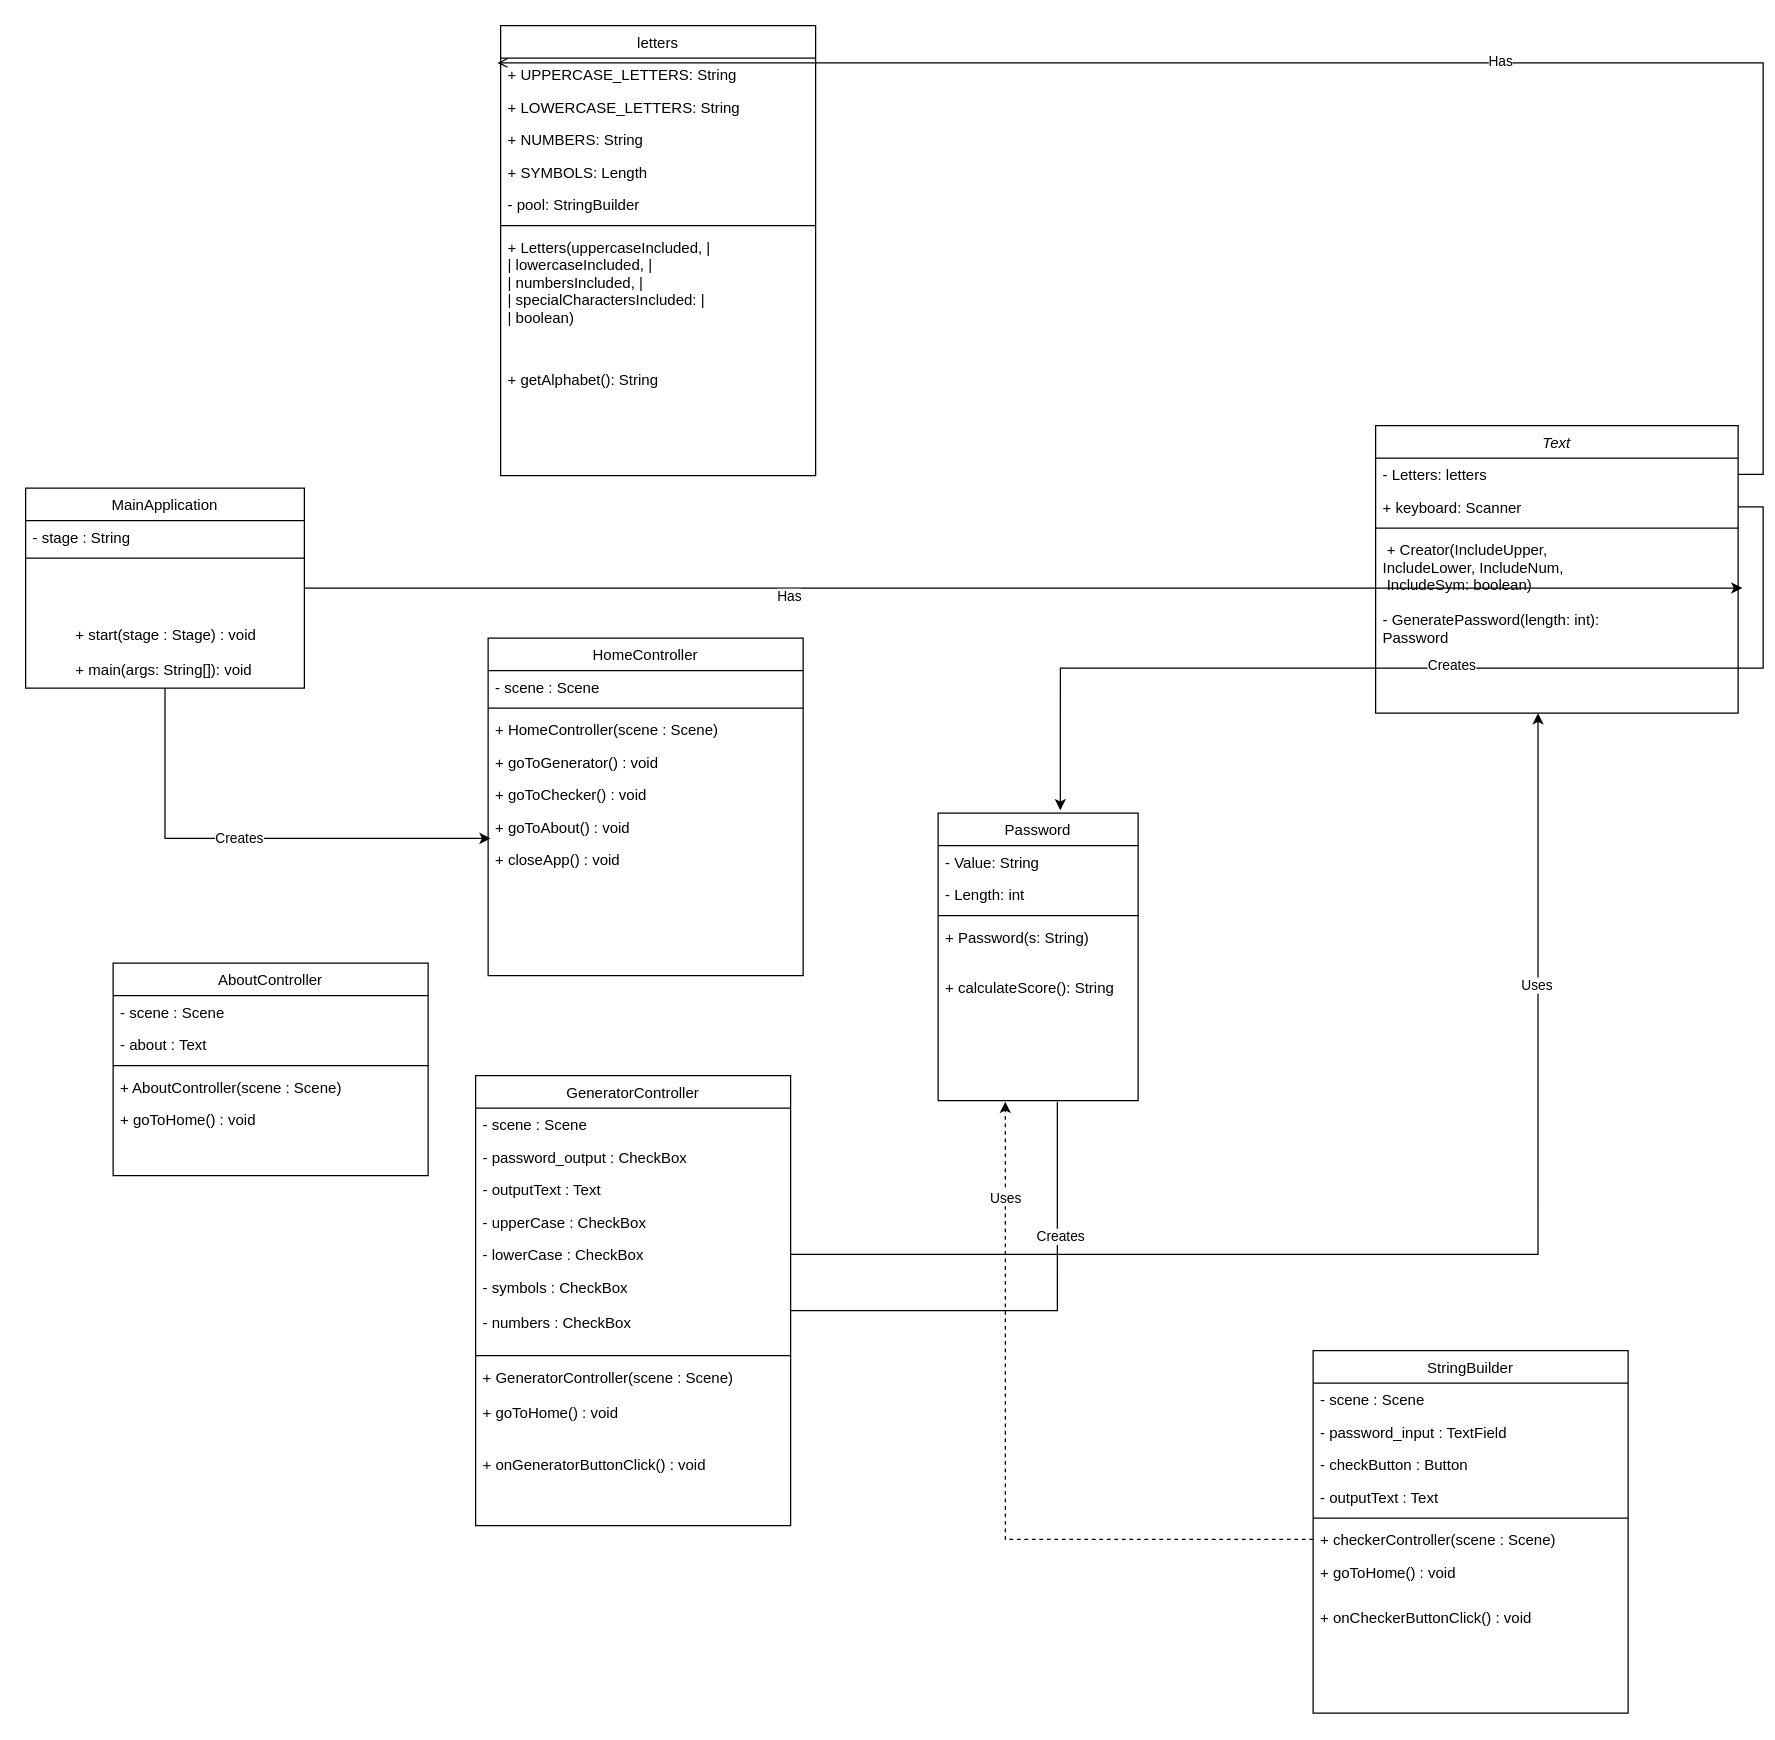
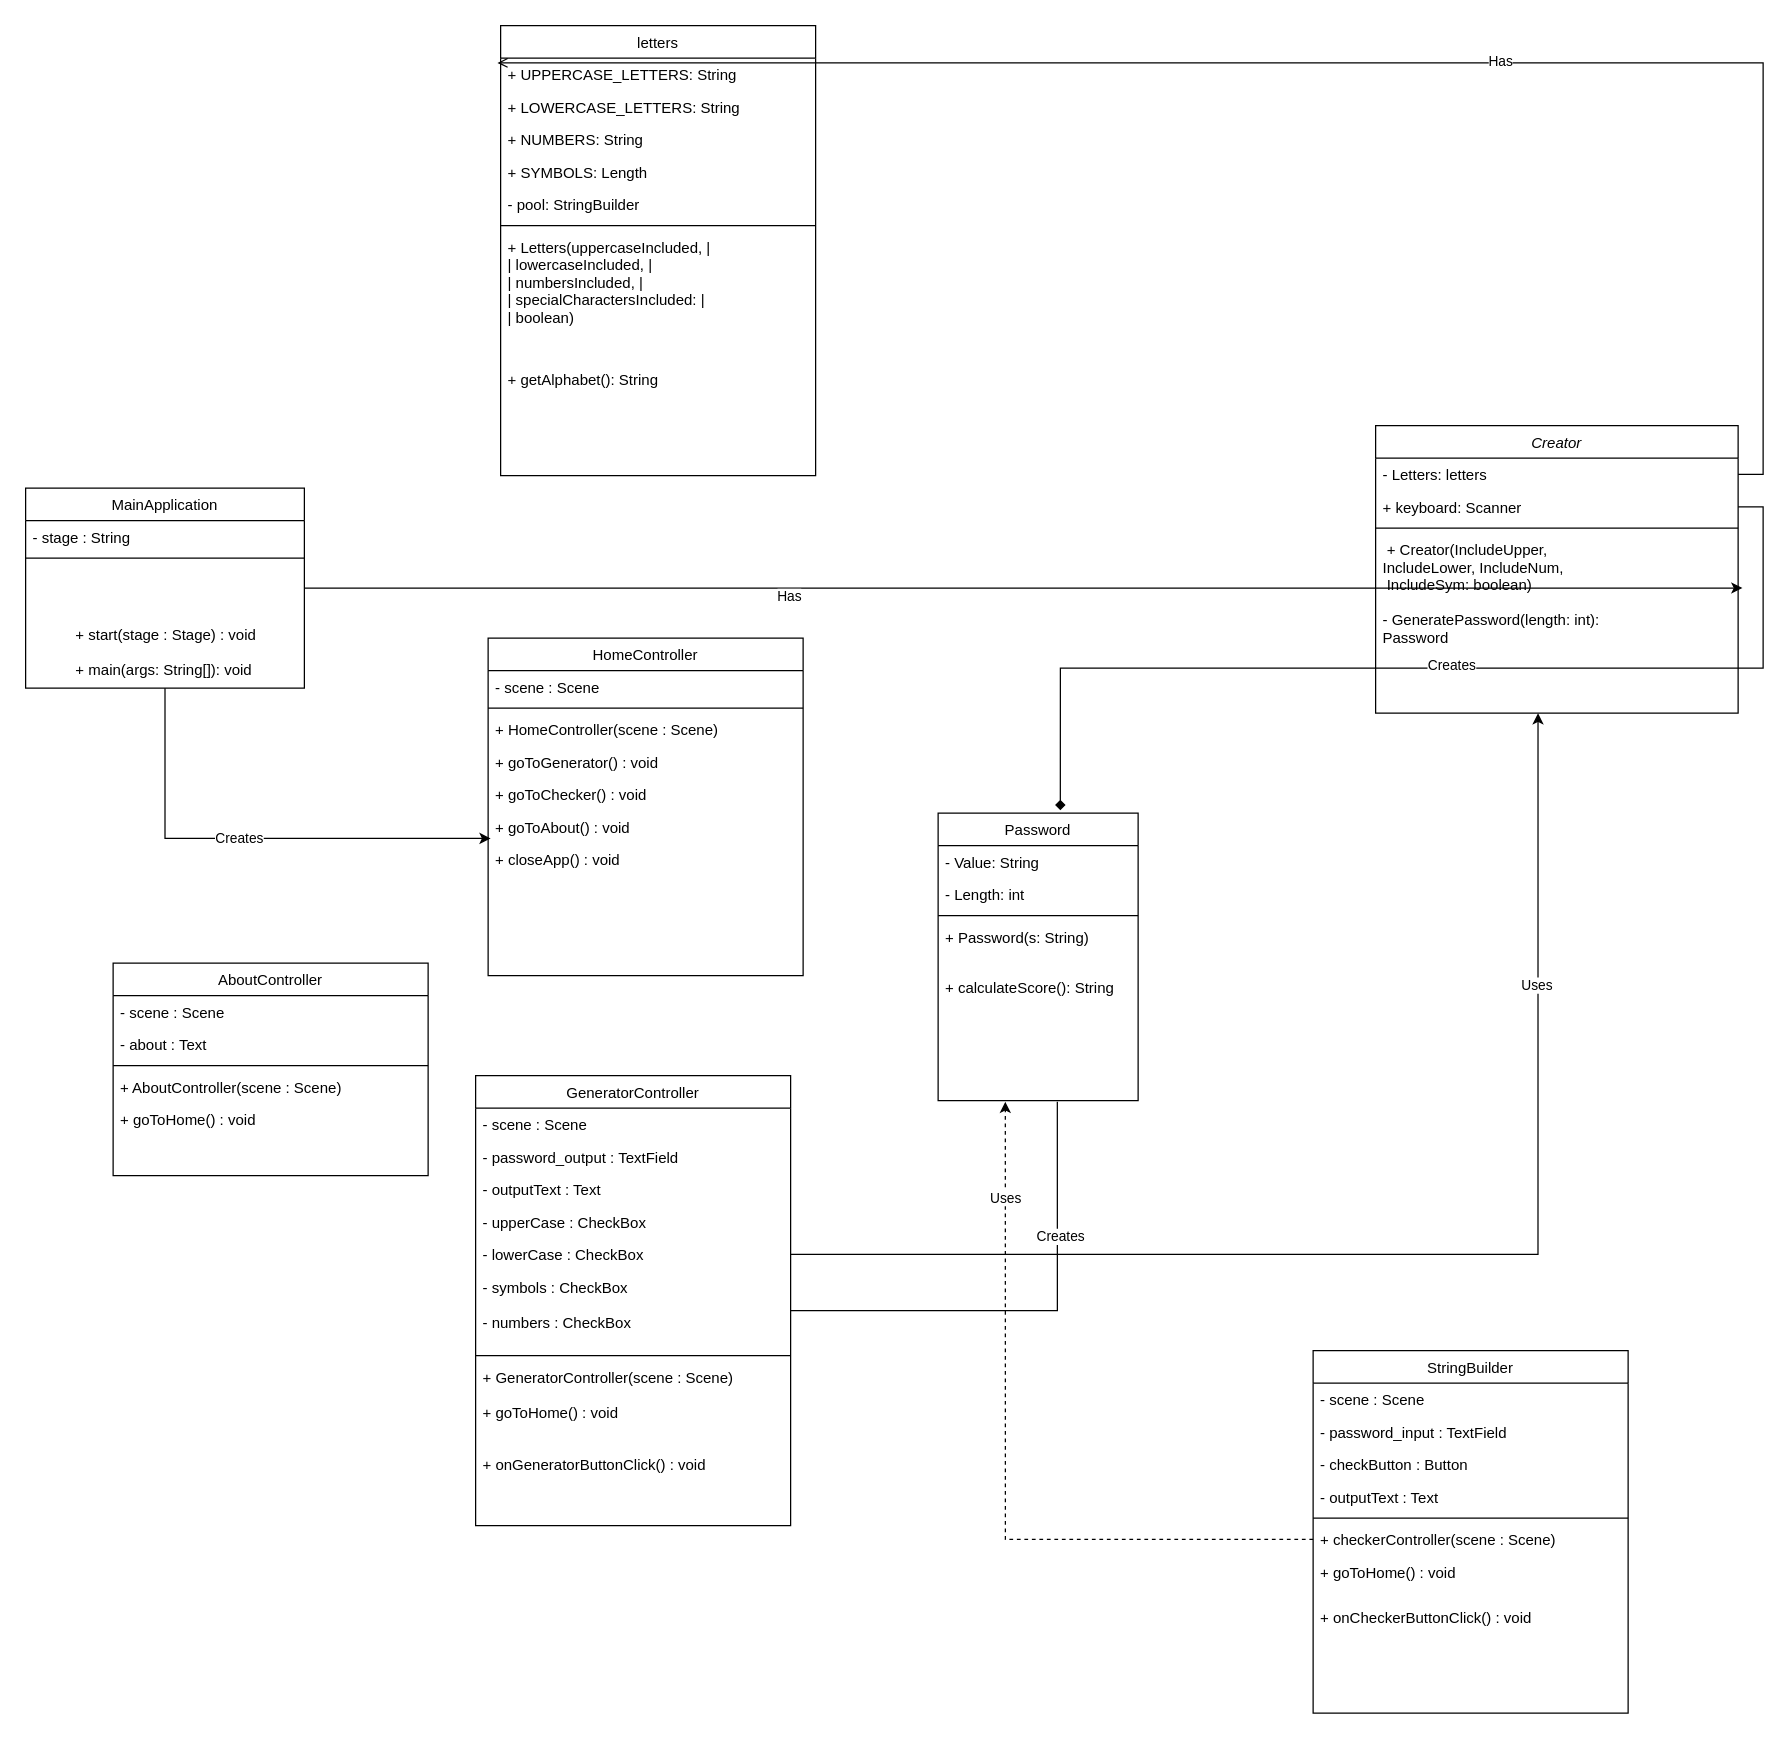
node "Text": label "Text" -> "Creator"
edge "+ keyboard: Scanner" -> "Password": arrowhead classic -> diamond
node "- password_output : CheckBox": label "- password_output : CheckBox" -> "- password_output : TextField"
